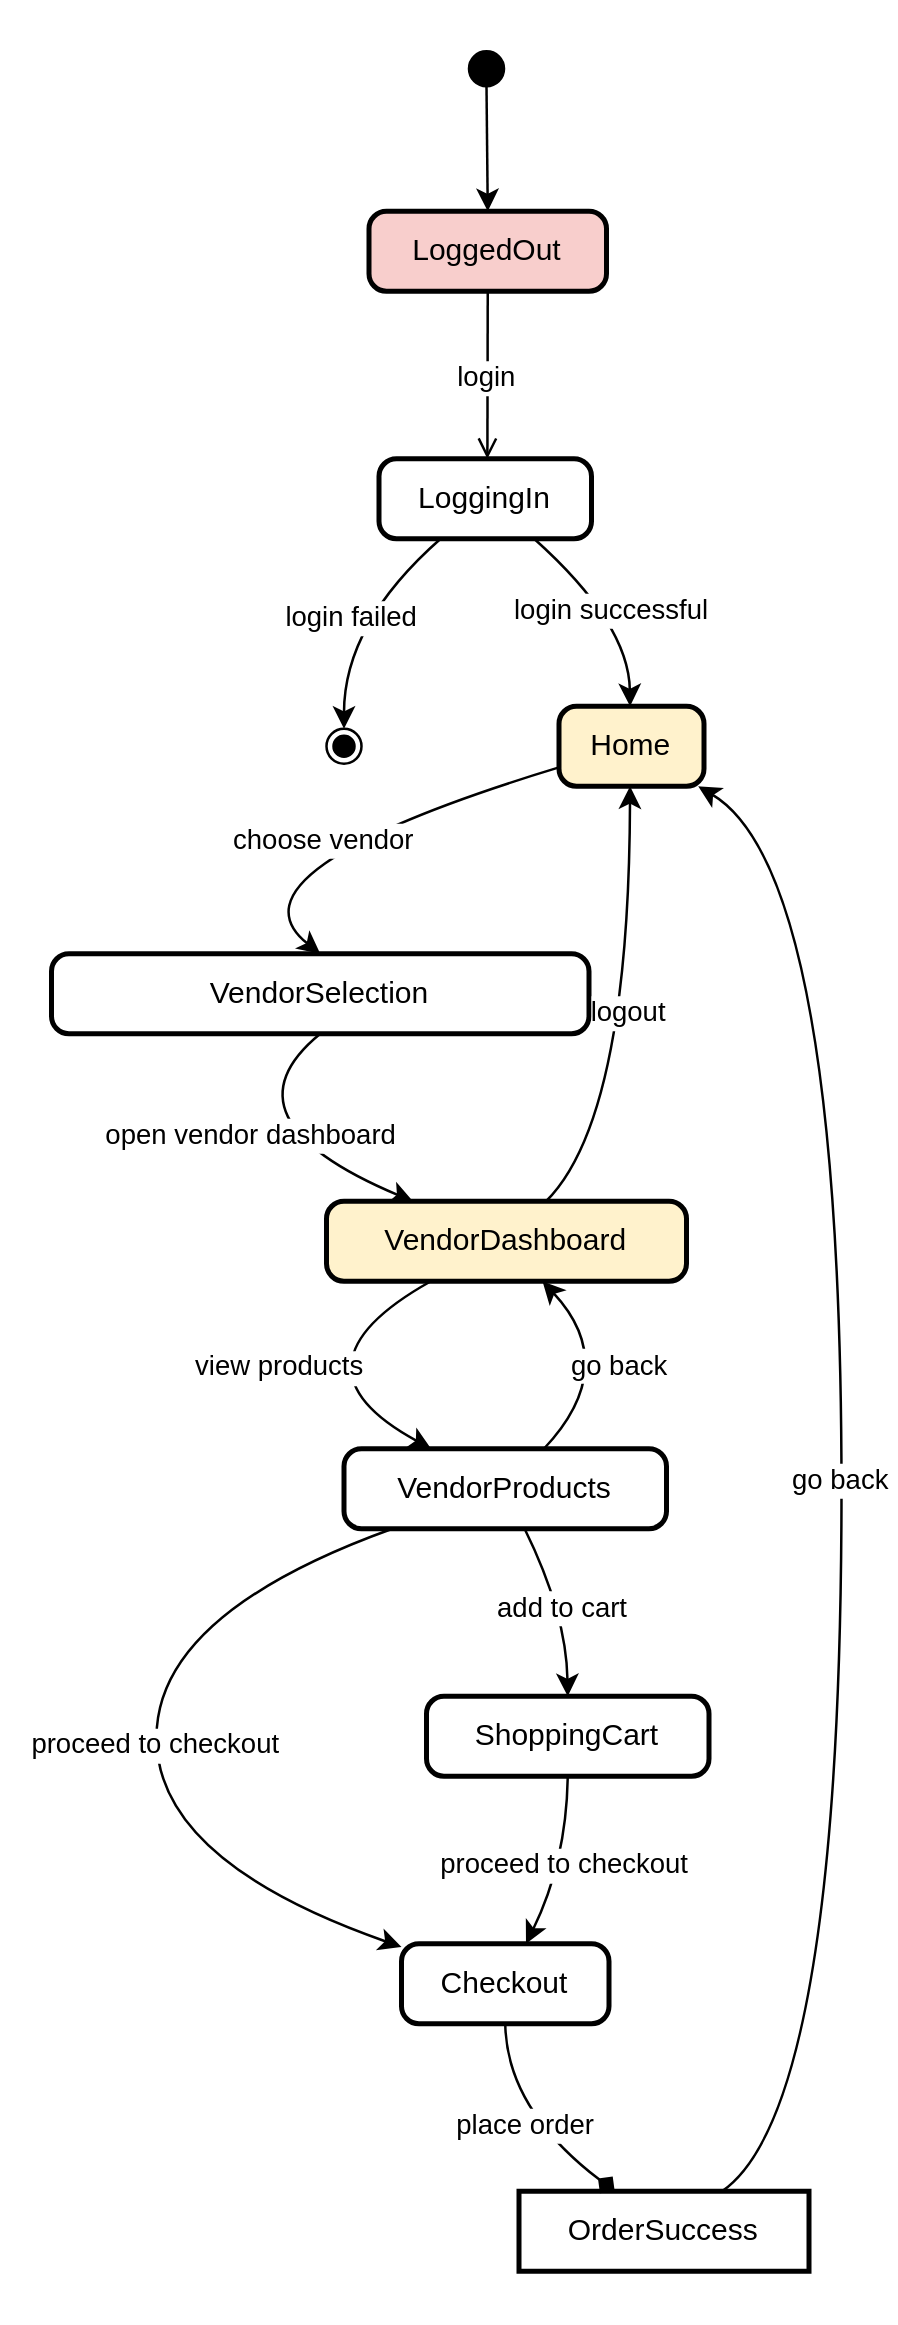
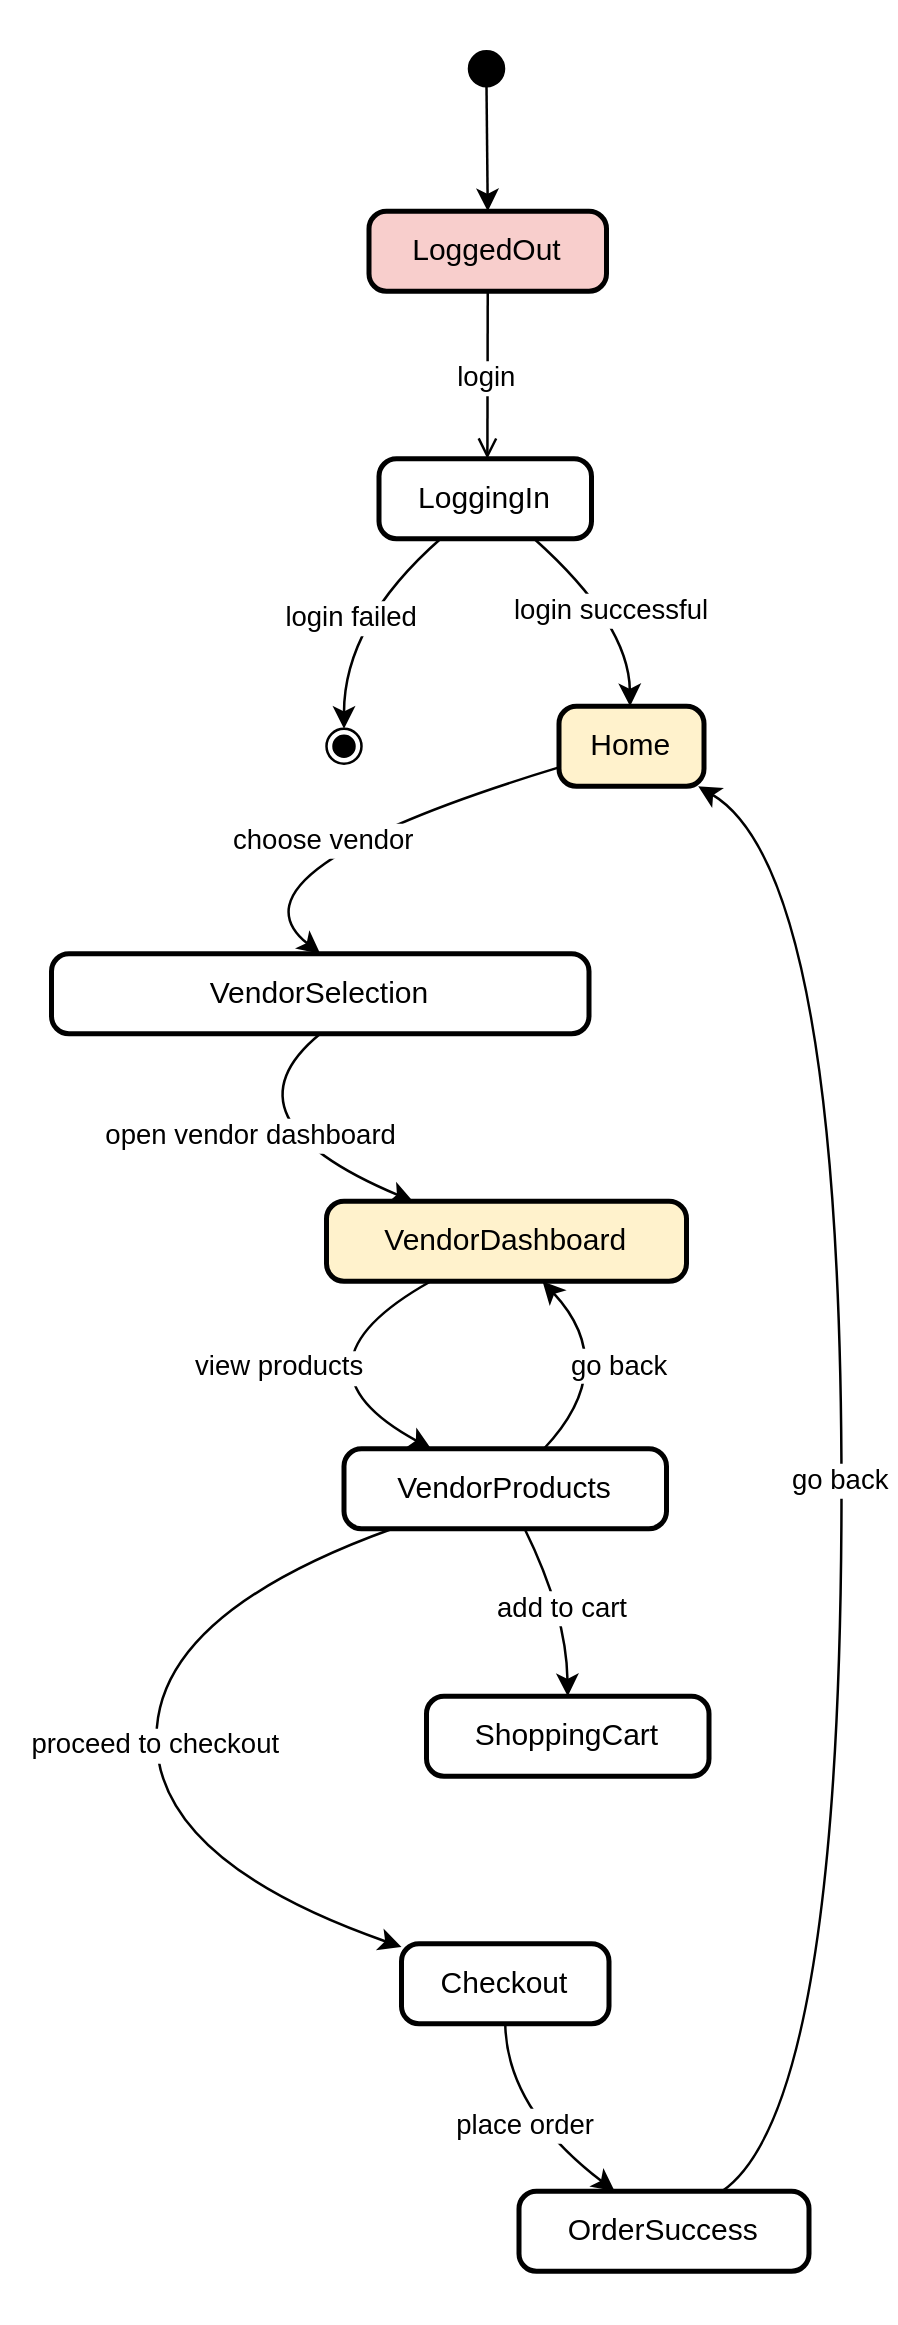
edge "VendorDashboard" -> "Home": removed, label "logout"
edge "ShoppingCart" -> "Checkout": removed, label "proceed to checkout"
edge "Checkout" -> "OrderSuccess": arrowhead diamond -> classic
node "OrderSuccess": shape rectangle -> rounded rectangle
